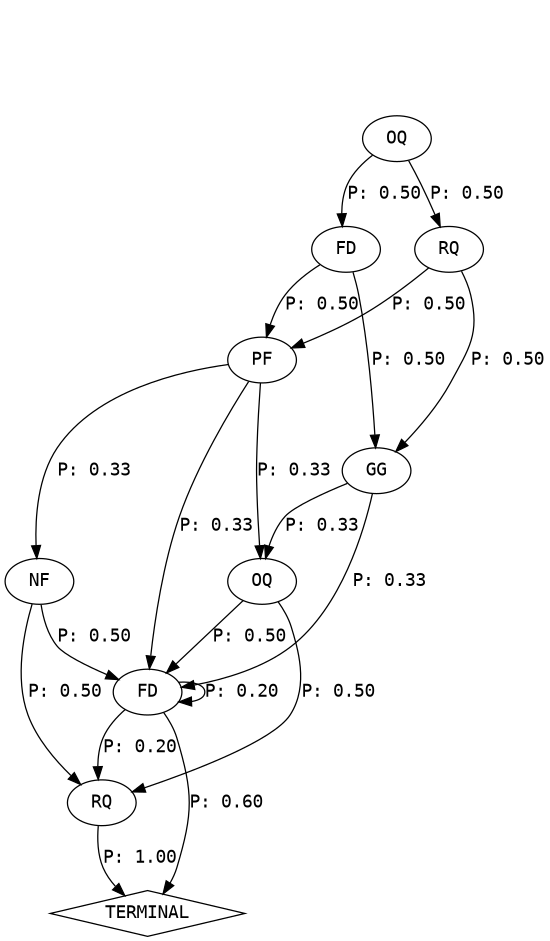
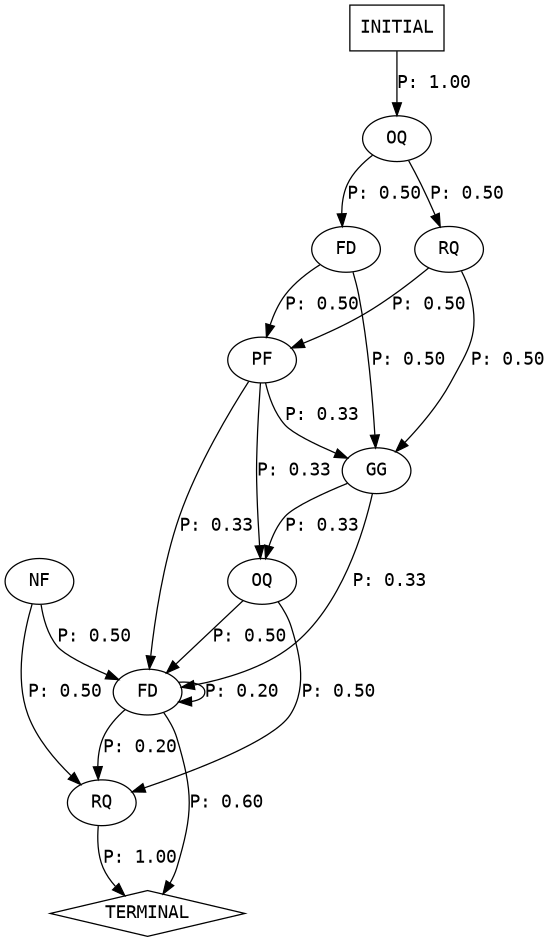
node "INITIAL": added
edge "PF" -> "NF": now "PF" -> "GG"
